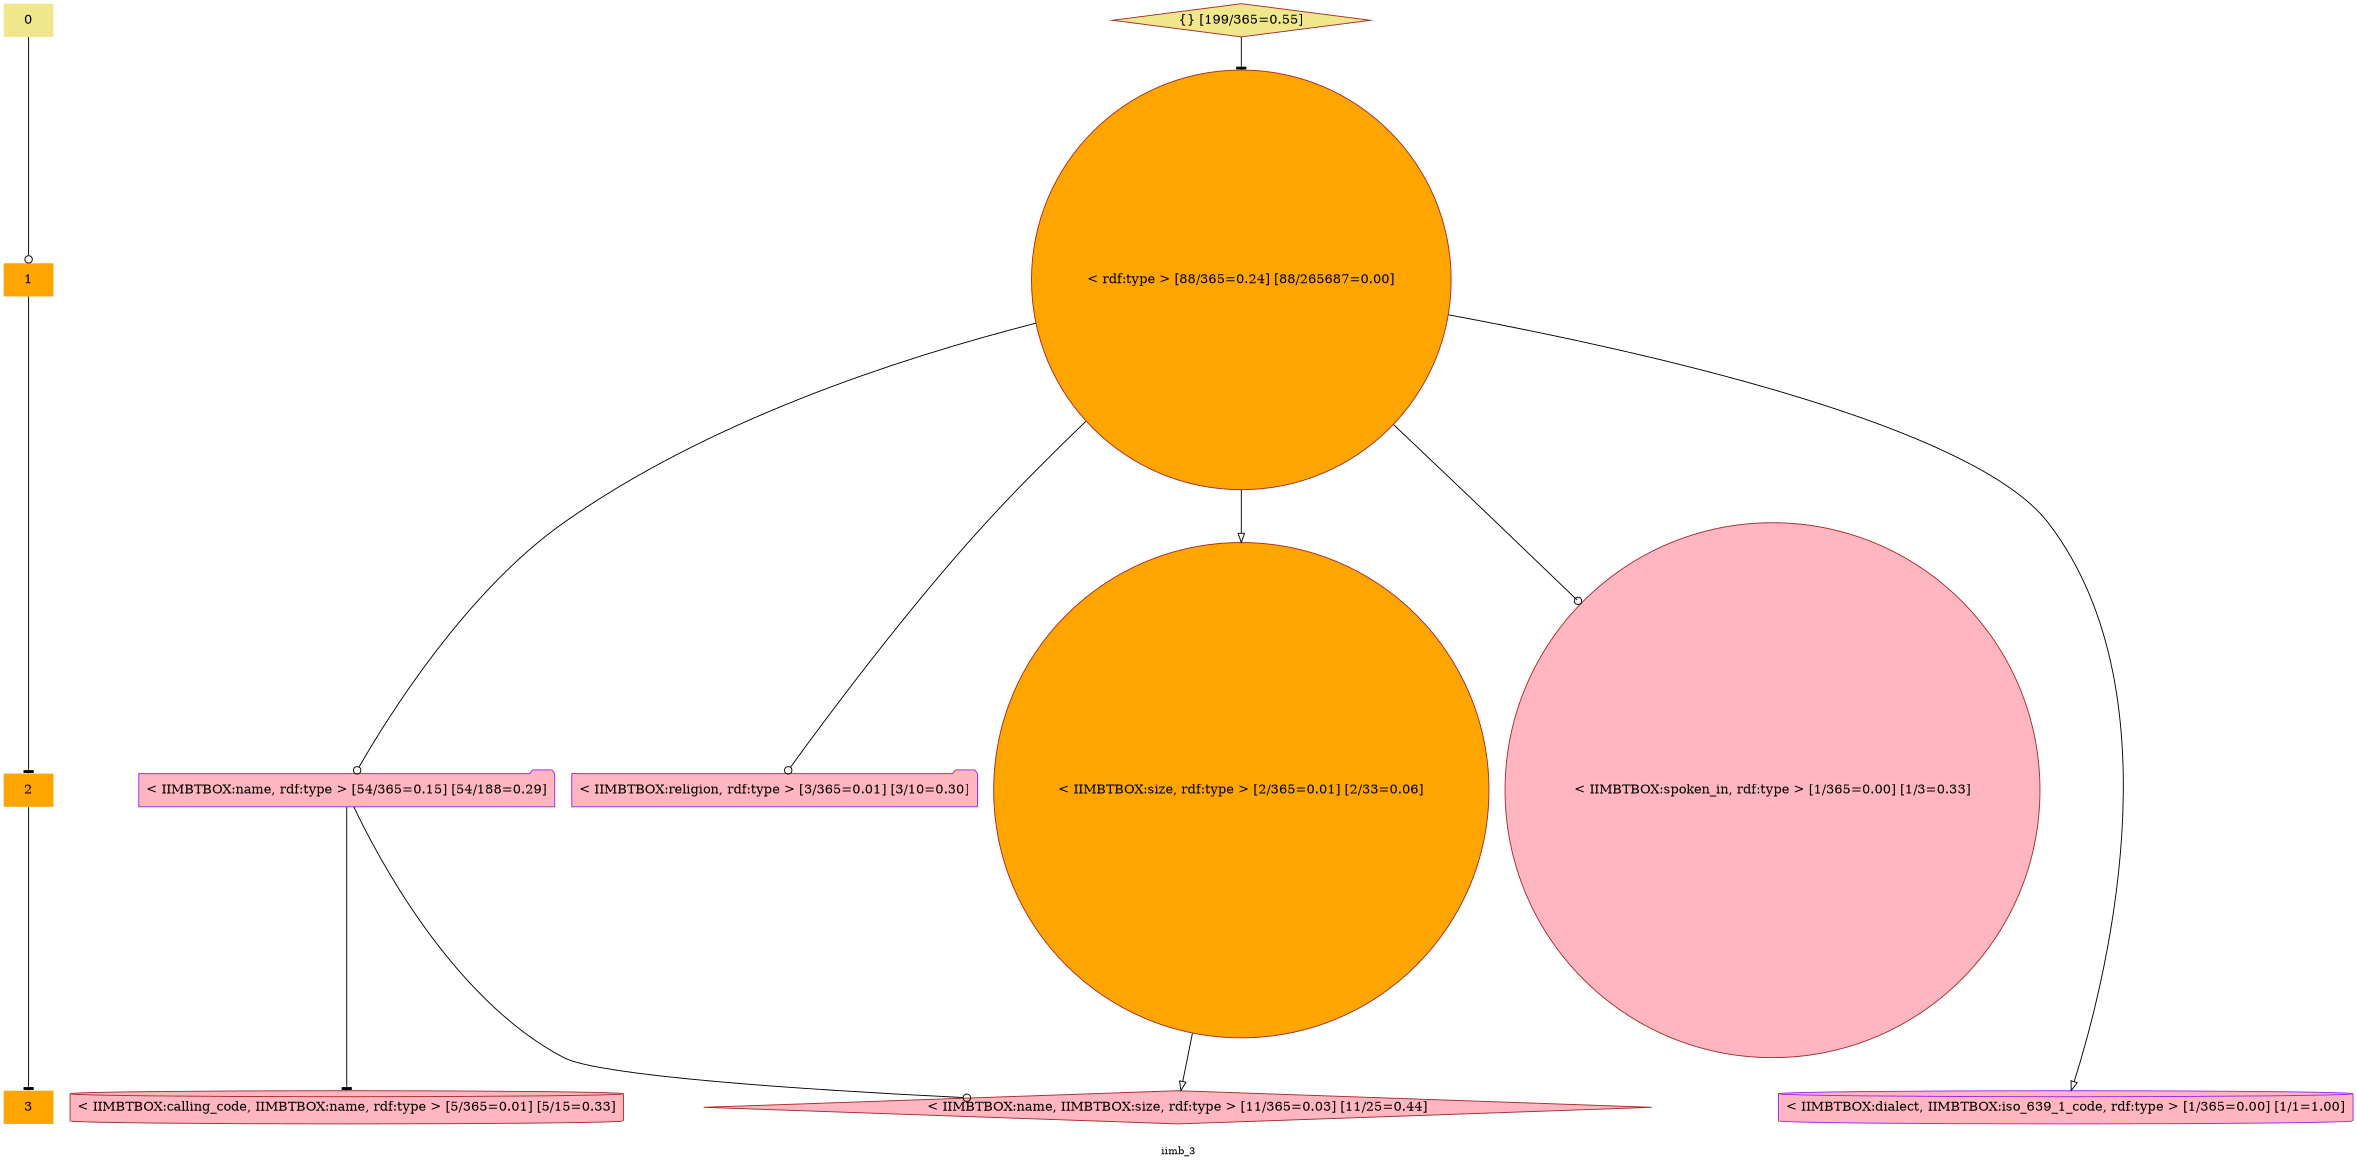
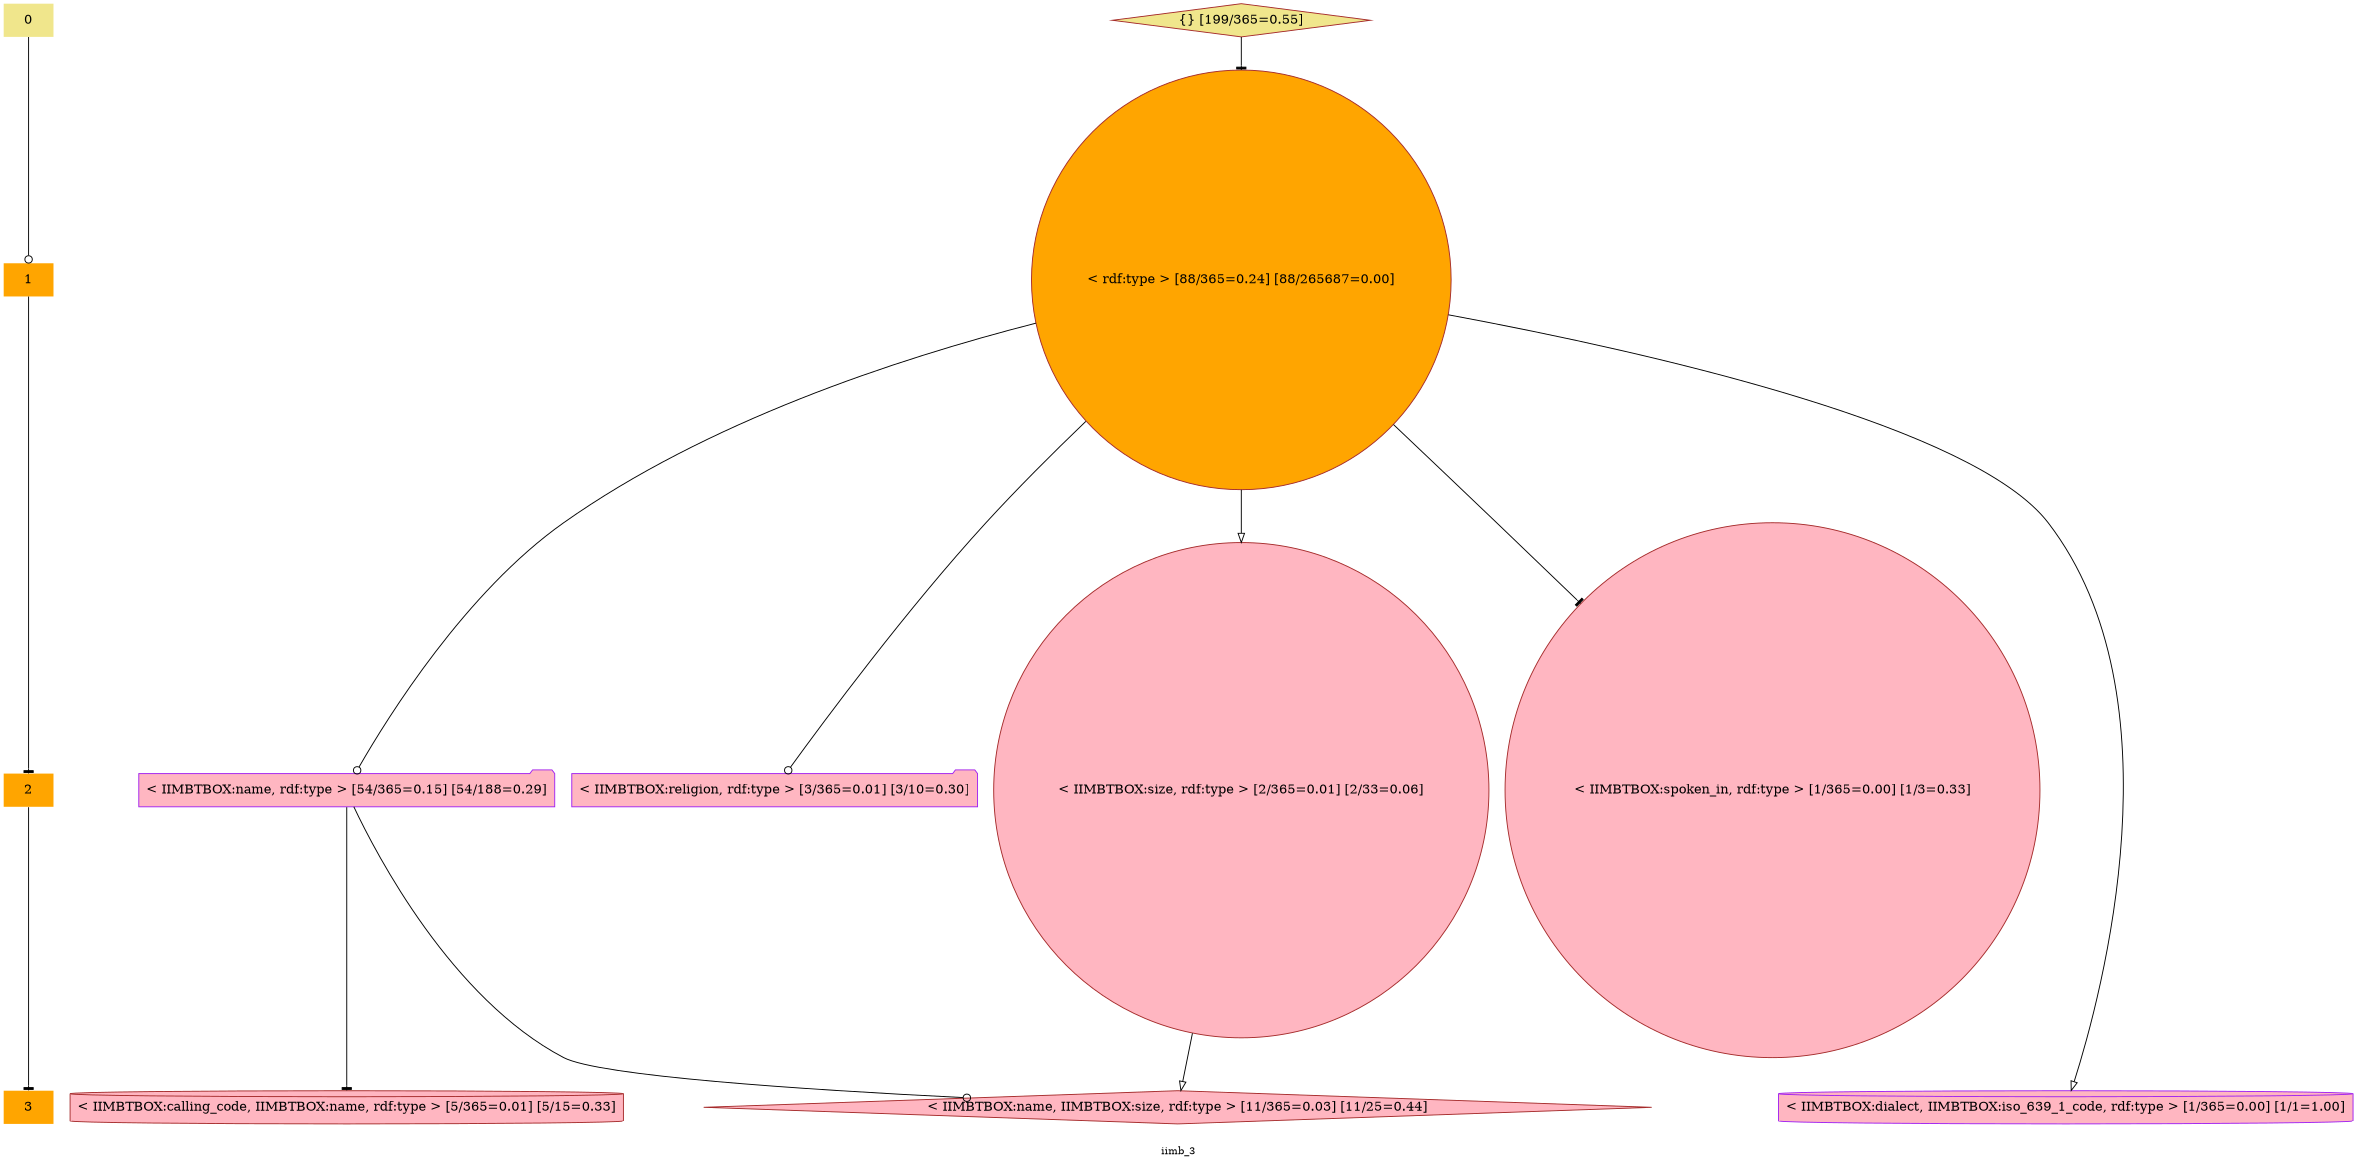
edge "< rdf:type > [88/365=0.24] [88/265687=0.00]" -> "< IIMBTBOX:spoken_in, rdf:type > [1/365=0.00] [1/3=0.33]": arrowhead odot -> tee
node "< IIMBTBOX:size, rdf:type > [2/365=0.01] [2/33=0.06]": fillcolor orange -> lightpink
